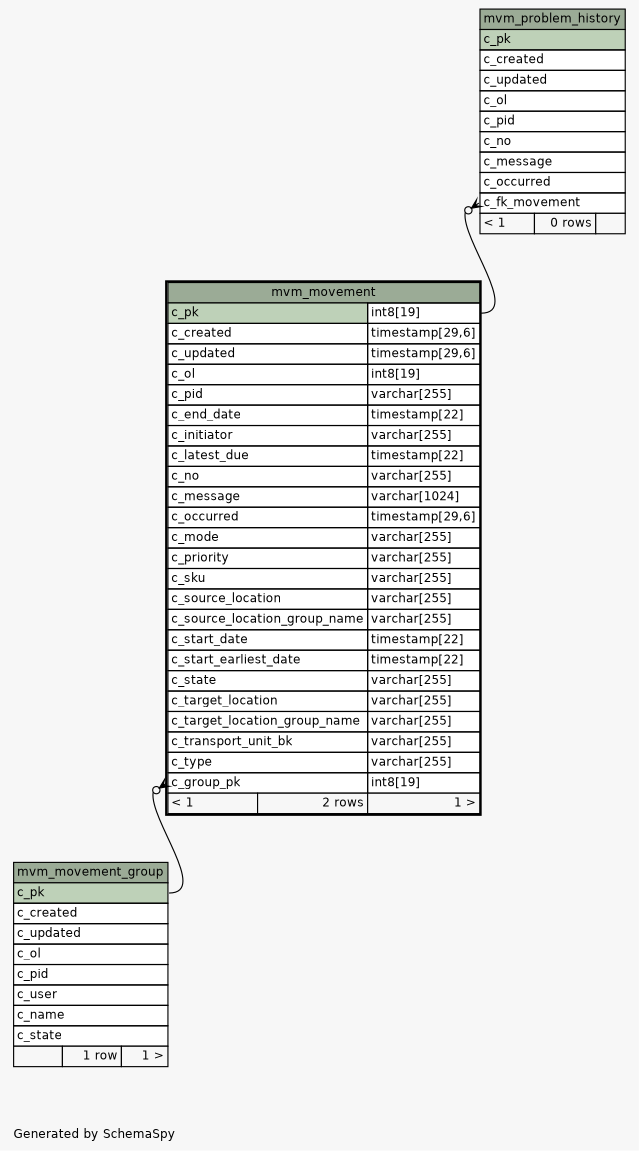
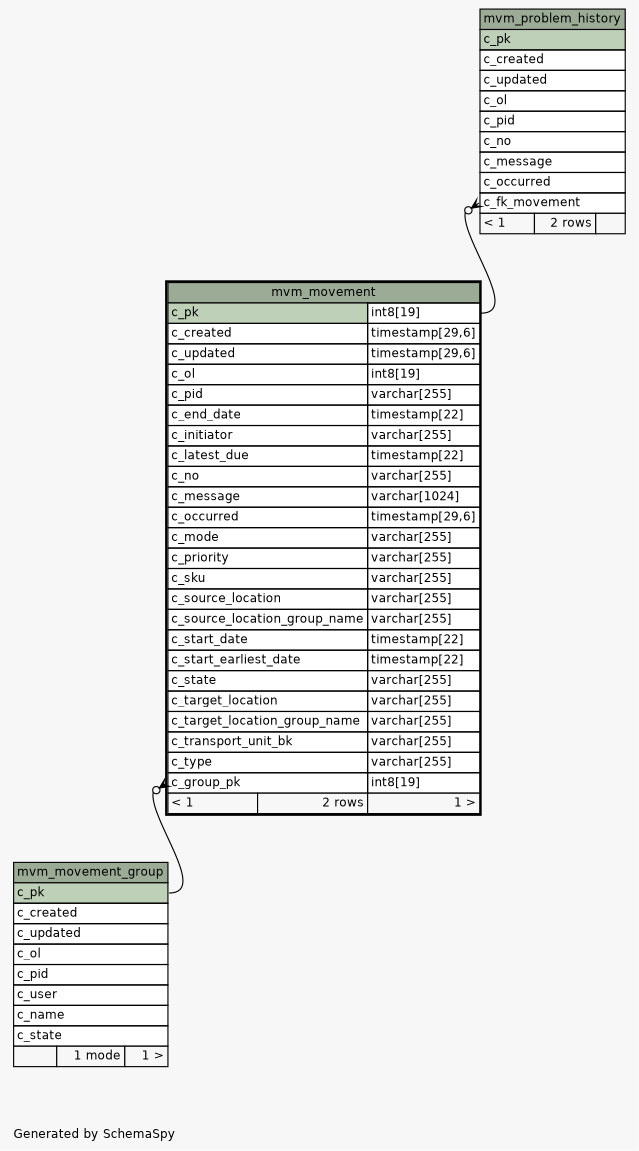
node "mvm_problem_history": text "0 rows" -> "2 rows"
node "mvm_movement_group": text "1 row" -> "1 mode"
